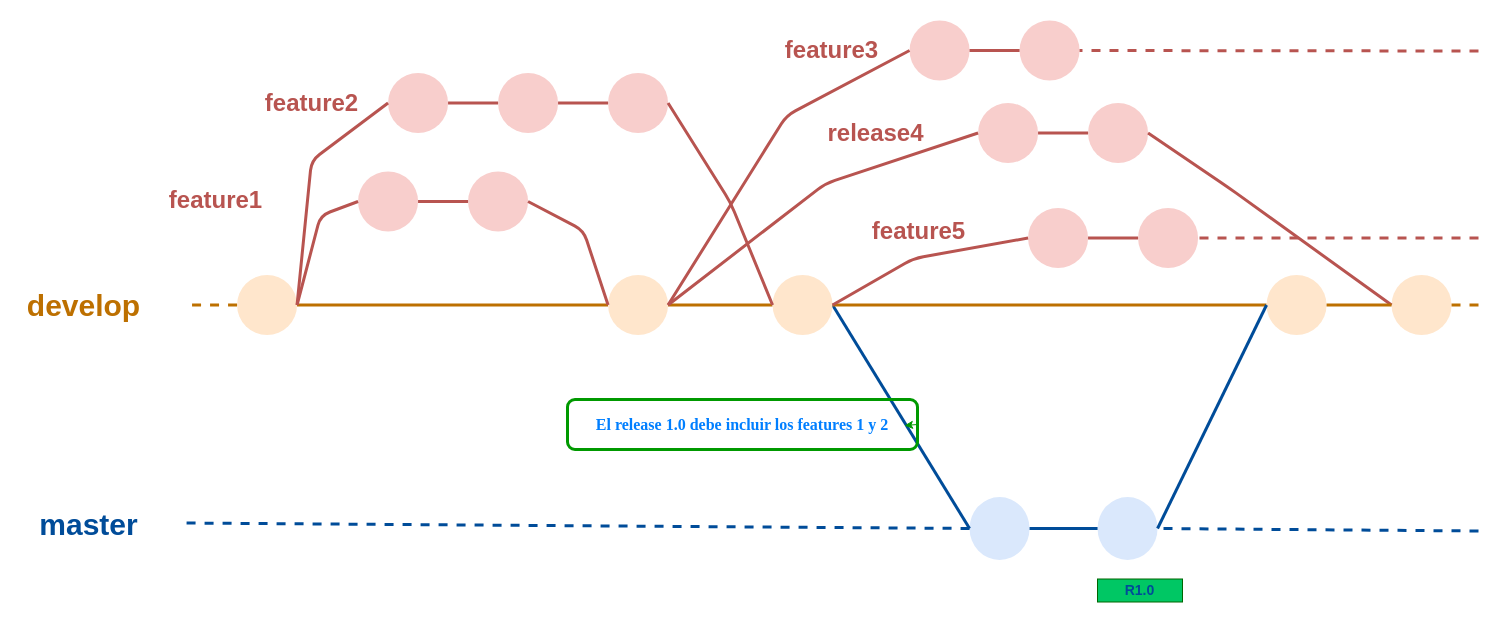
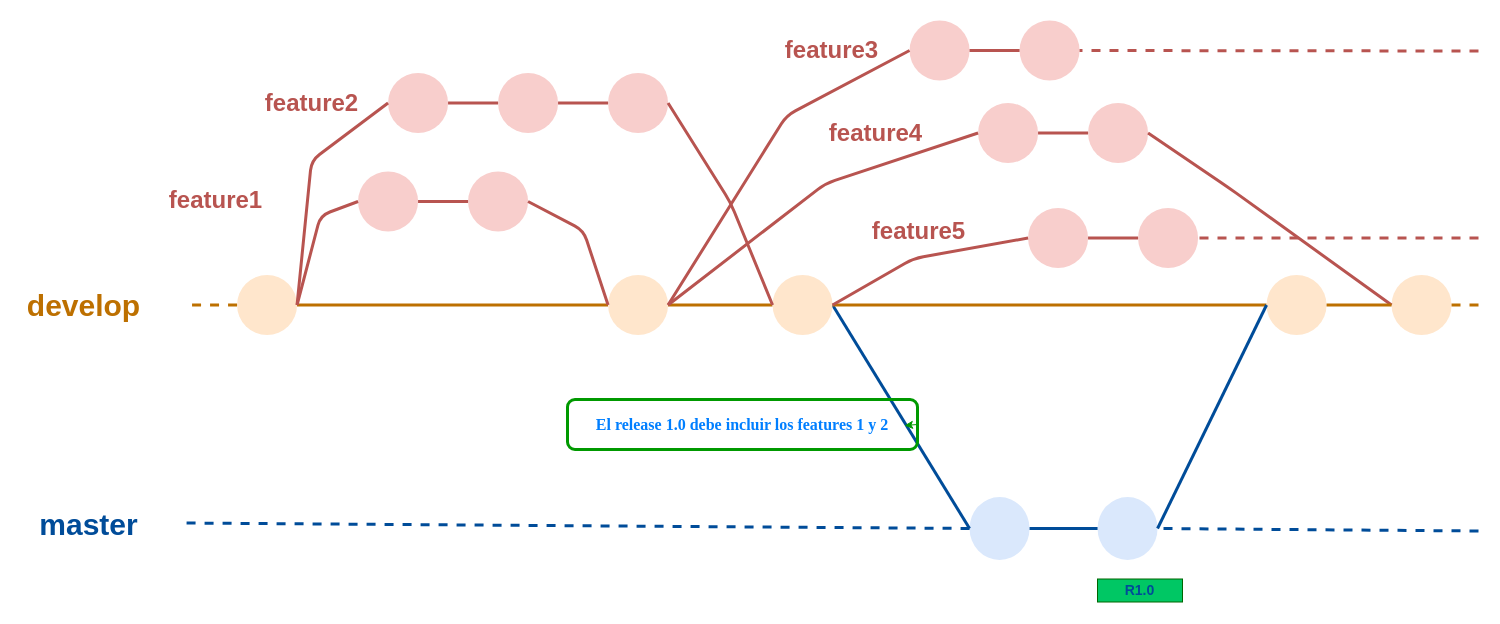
node "release4": label "release4" -> "feature4"
